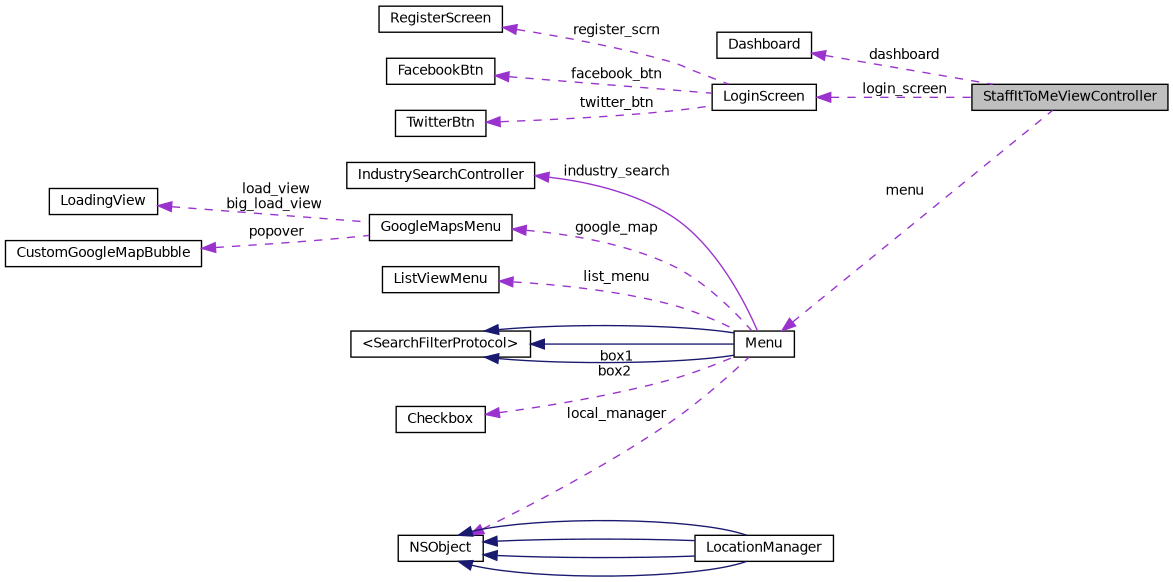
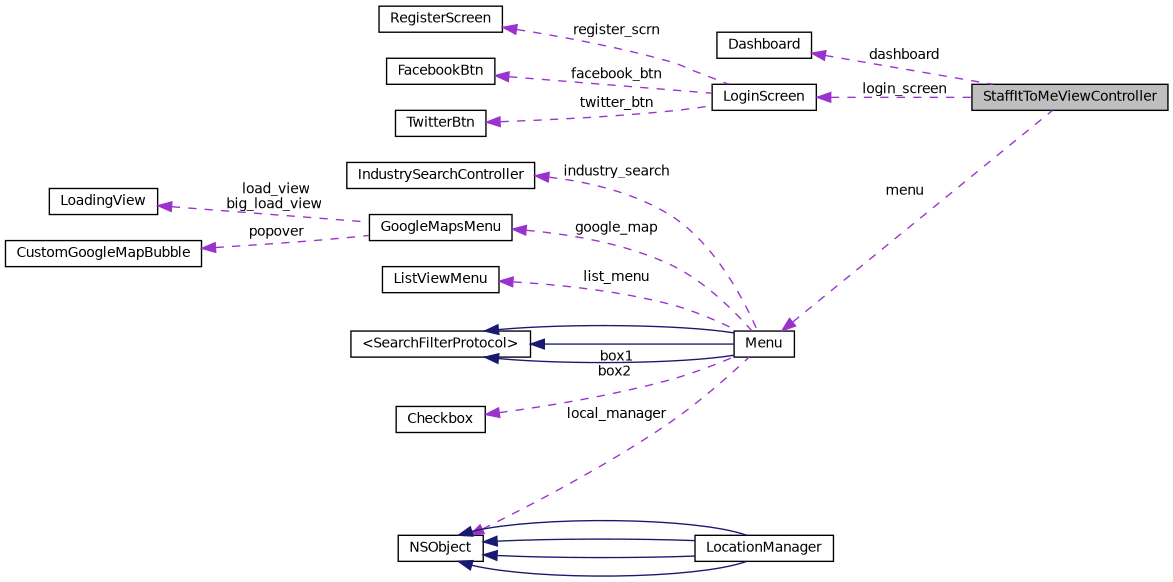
edge "Menu" -> "IndustrySearchController": style solid -> dashed
